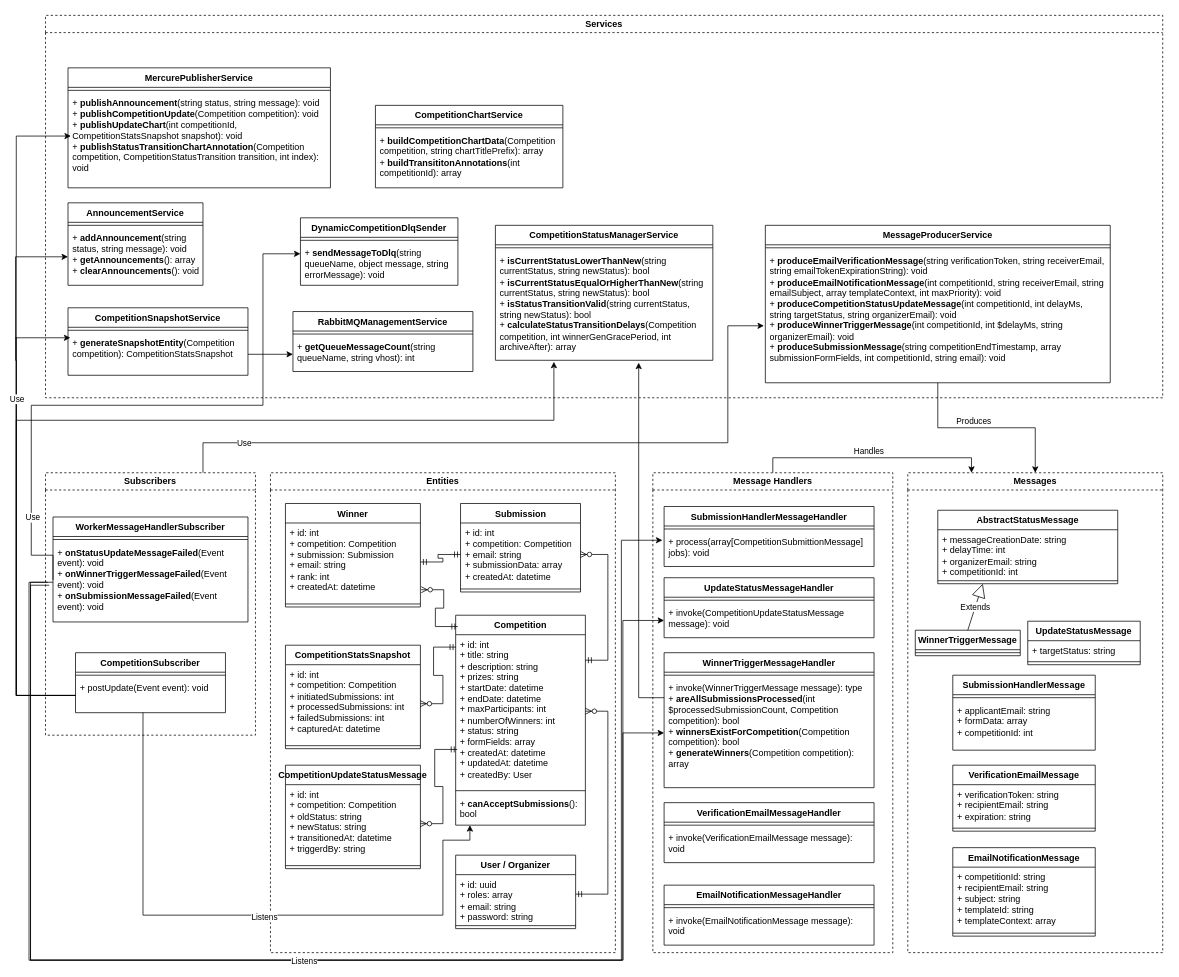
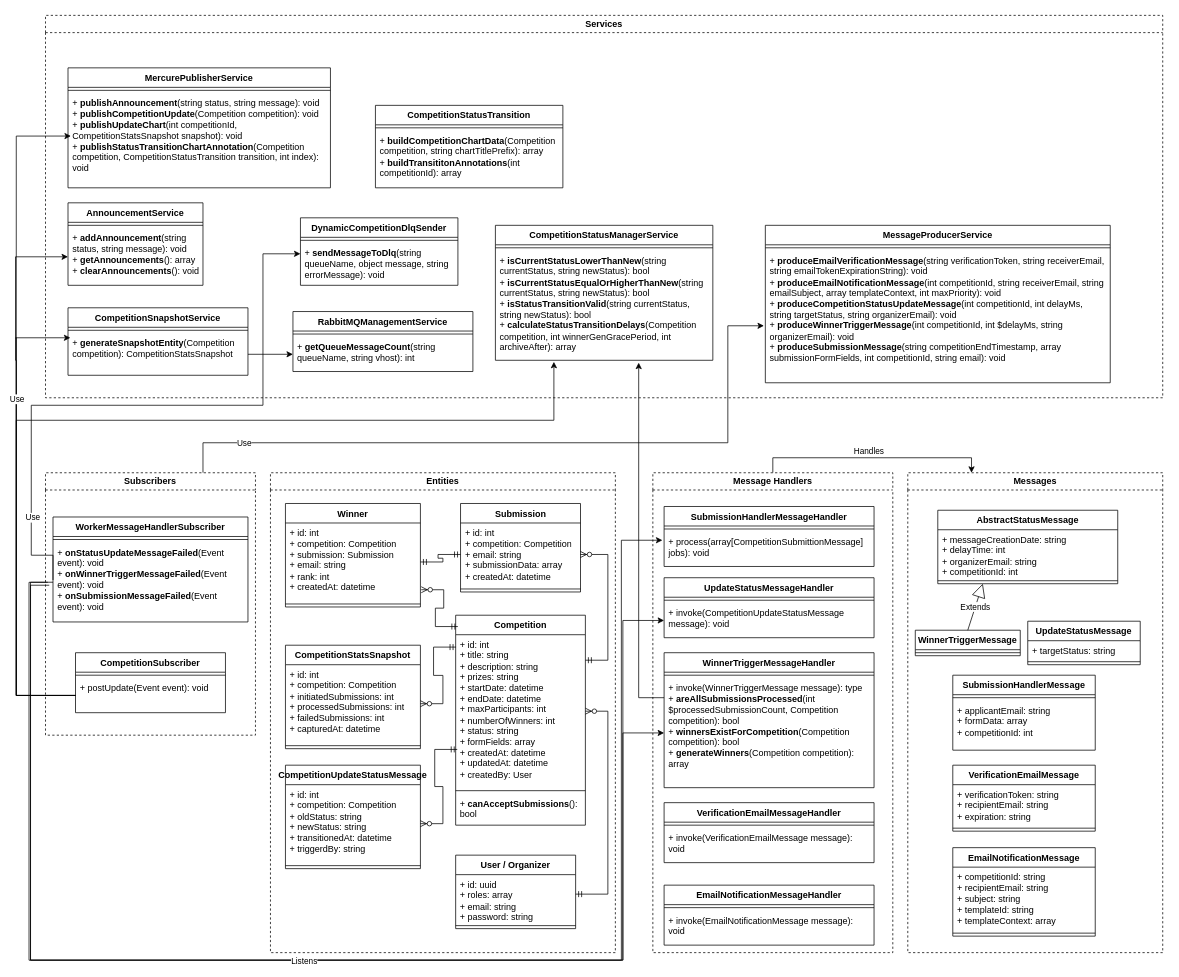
node "CompetitionChartService": label "CompetitionChartService" -> "CompetitionStatusTransition"
edge "MessageProducerService" -> "Messages": removed, label "Produces"
edge "CompetitionSubscriber" -> "+ canAcceptSubmissions(): bool": removed, label "Listens"
